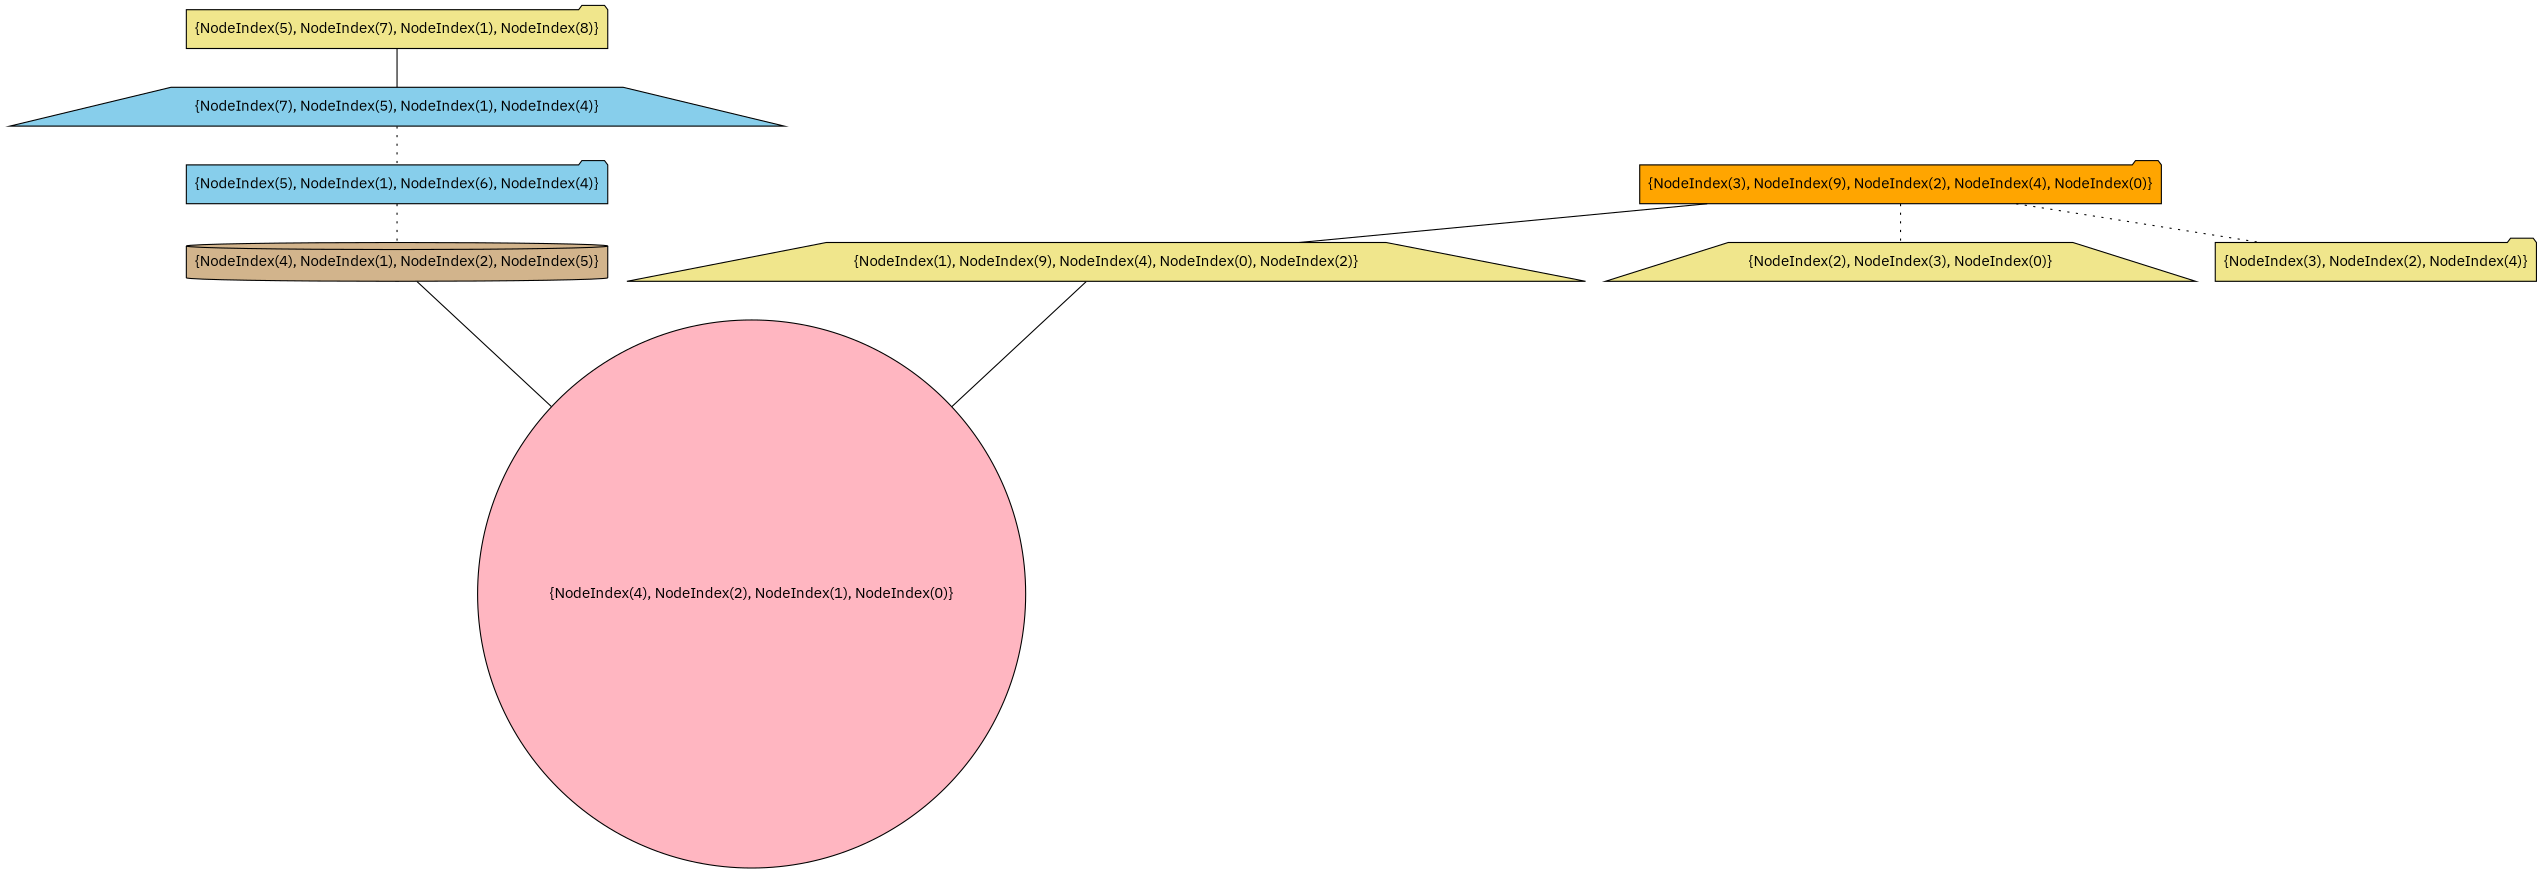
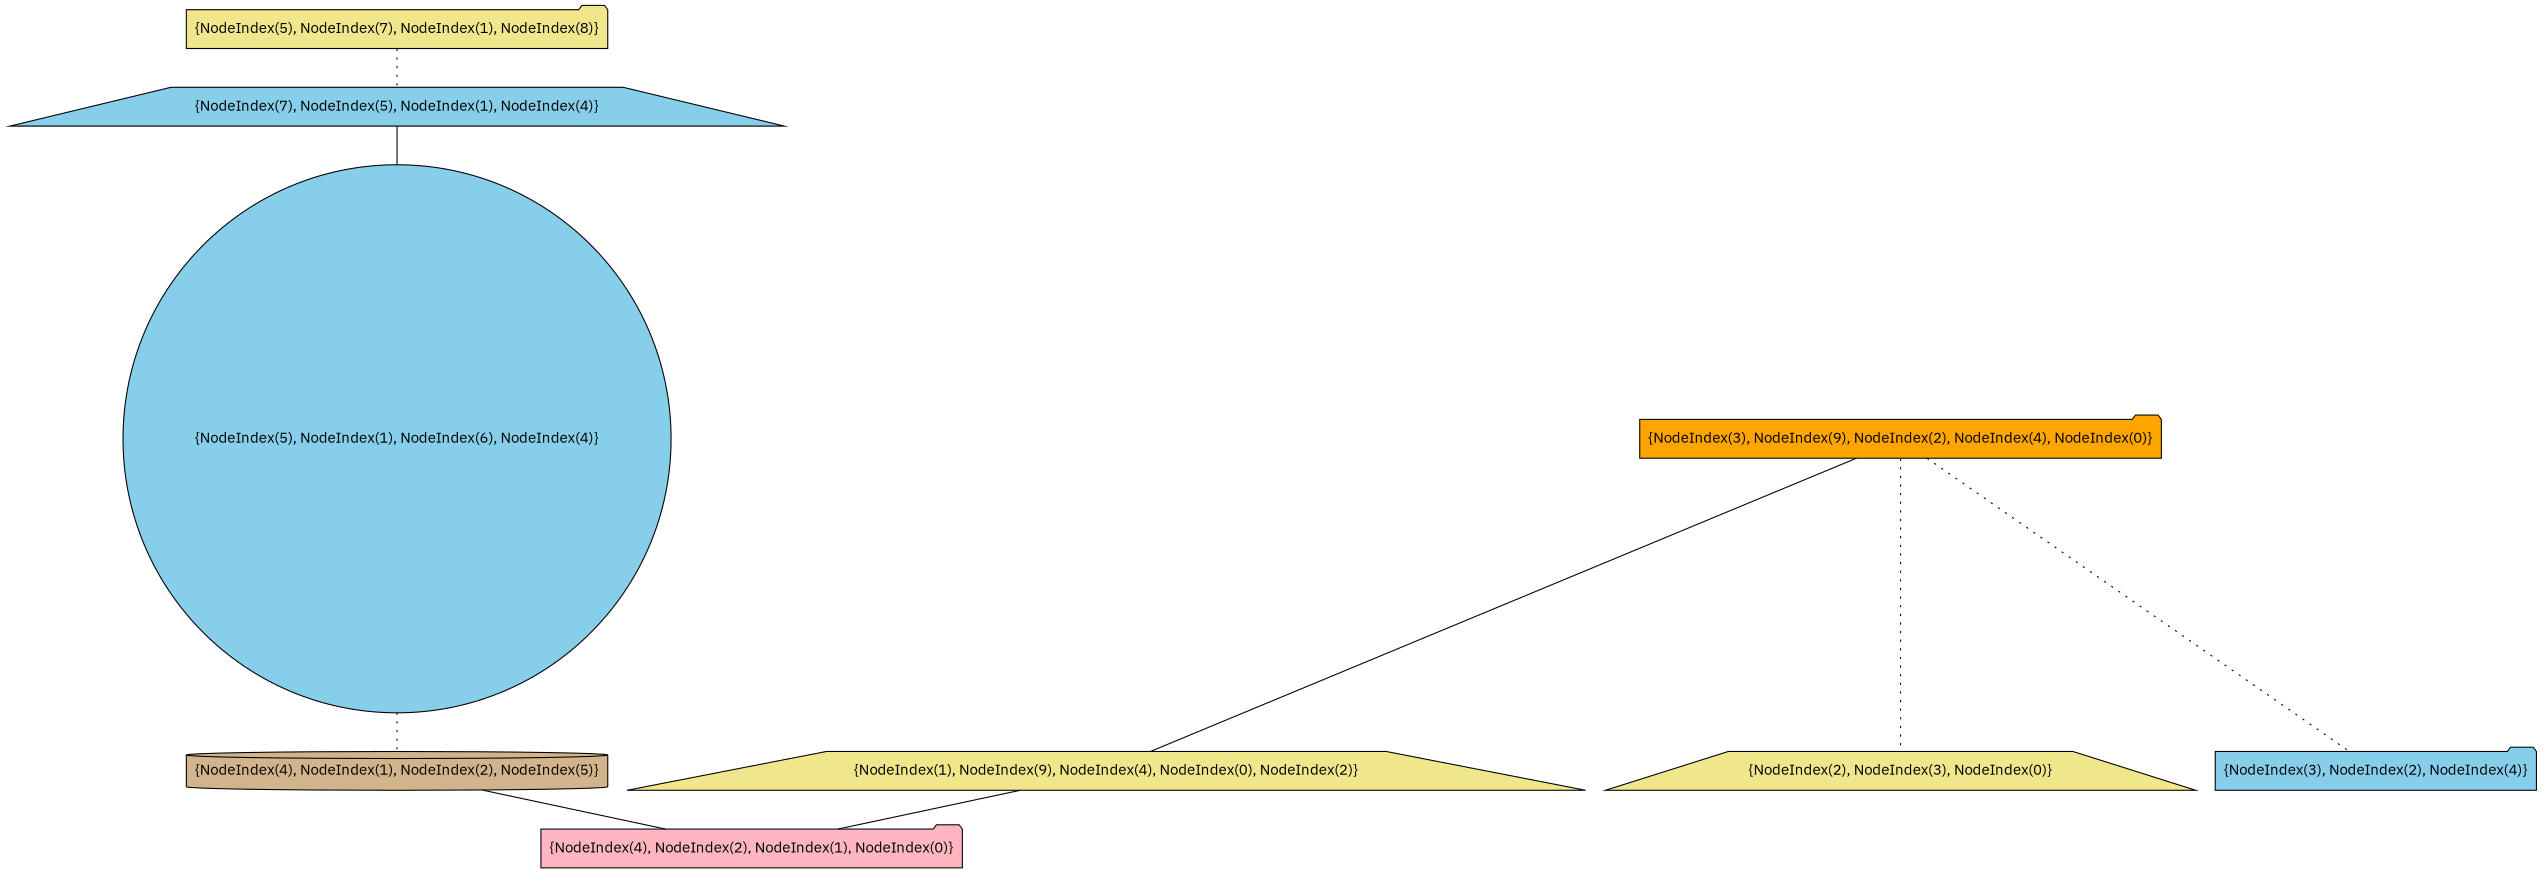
edge "{NodeIndex(5), NodeIndex(7), NodeIndex(1), NodeIndex(8)}" -- "{NodeIndex(7), NodeIndex(5), NodeIndex(1), NodeIndex(4)}": style solid -> dotted
edge "{NodeIndex(7), NodeIndex(5), NodeIndex(1), NodeIndex(4)}" -- "{NodeIndex(5), NodeIndex(1), NodeIndex(6), NodeIndex(4)}": style dotted -> solid
node "{NodeIndex(5), NodeIndex(1), NodeIndex(6), NodeIndex(4)}": shape folder -> circle
node "{NodeIndex(3), NodeIndex(2), NodeIndex(4)}": fillcolor khaki -> skyblue
node "{NodeIndex(4), NodeIndex(2), NodeIndex(1), NodeIndex(0)}": shape circle -> folder
